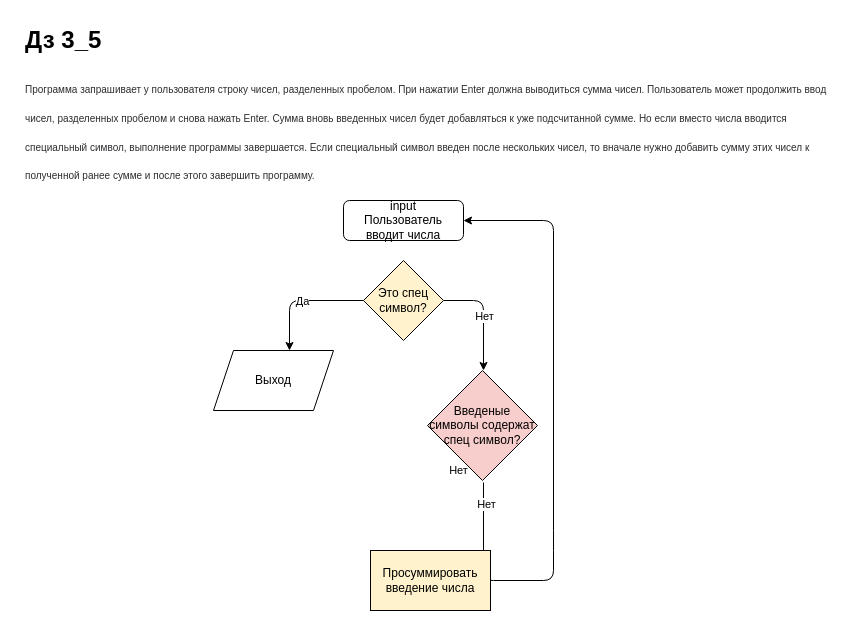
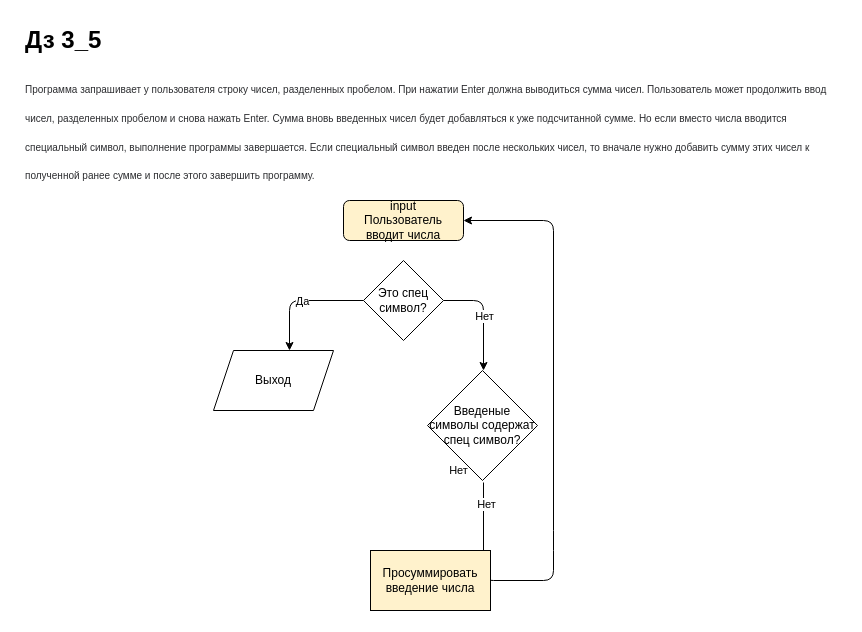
node "input Пользователь вводит числа": fillcolor #ffffff -> #fff2cc
node "Это спец символ?": fillcolor #fff2cc -> #ffffff
node "Введеные символы содержат спец символ?": fillcolor #f8cecc -> #ffffff
